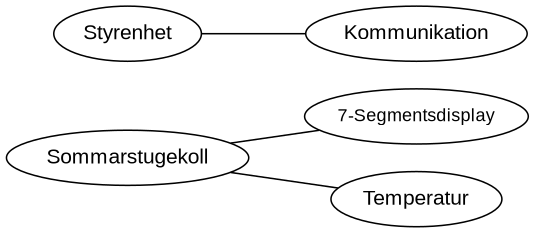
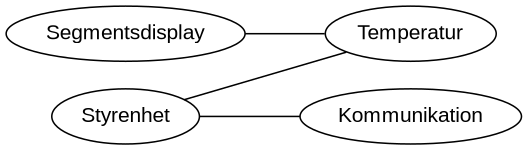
edge "Temperatur" -- "Styrenhet": added
node "7-Segmentsdisplay": removed
node "Sommarstugekoll": label "Sommarstugekoll" -> "Segmentsdisplay"
